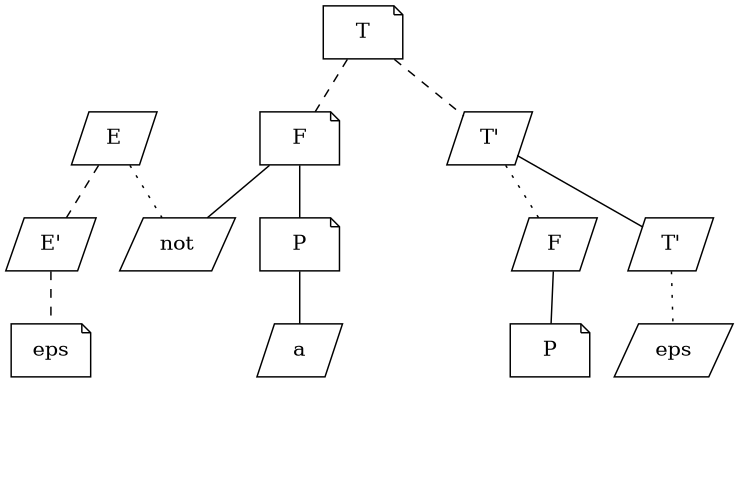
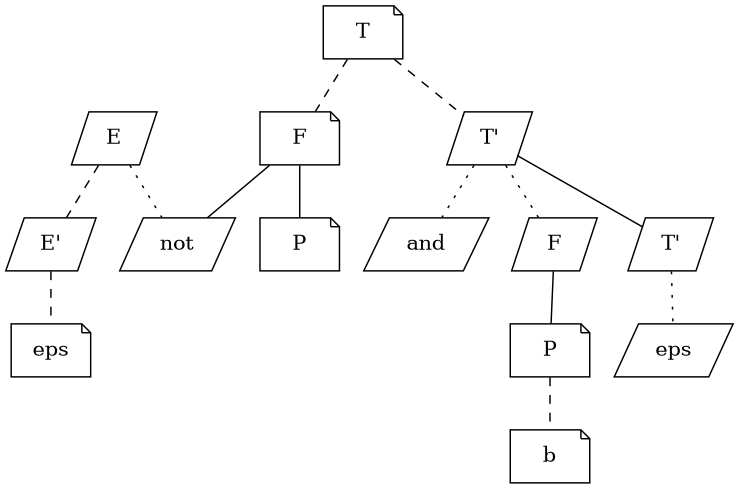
node "and": added
node "a": removed
node "b": added
